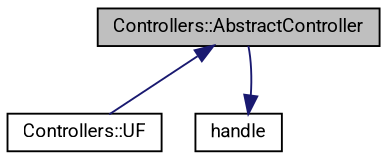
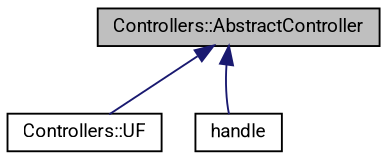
edge "Controllers::AbstractController" -> "handle": reversed
